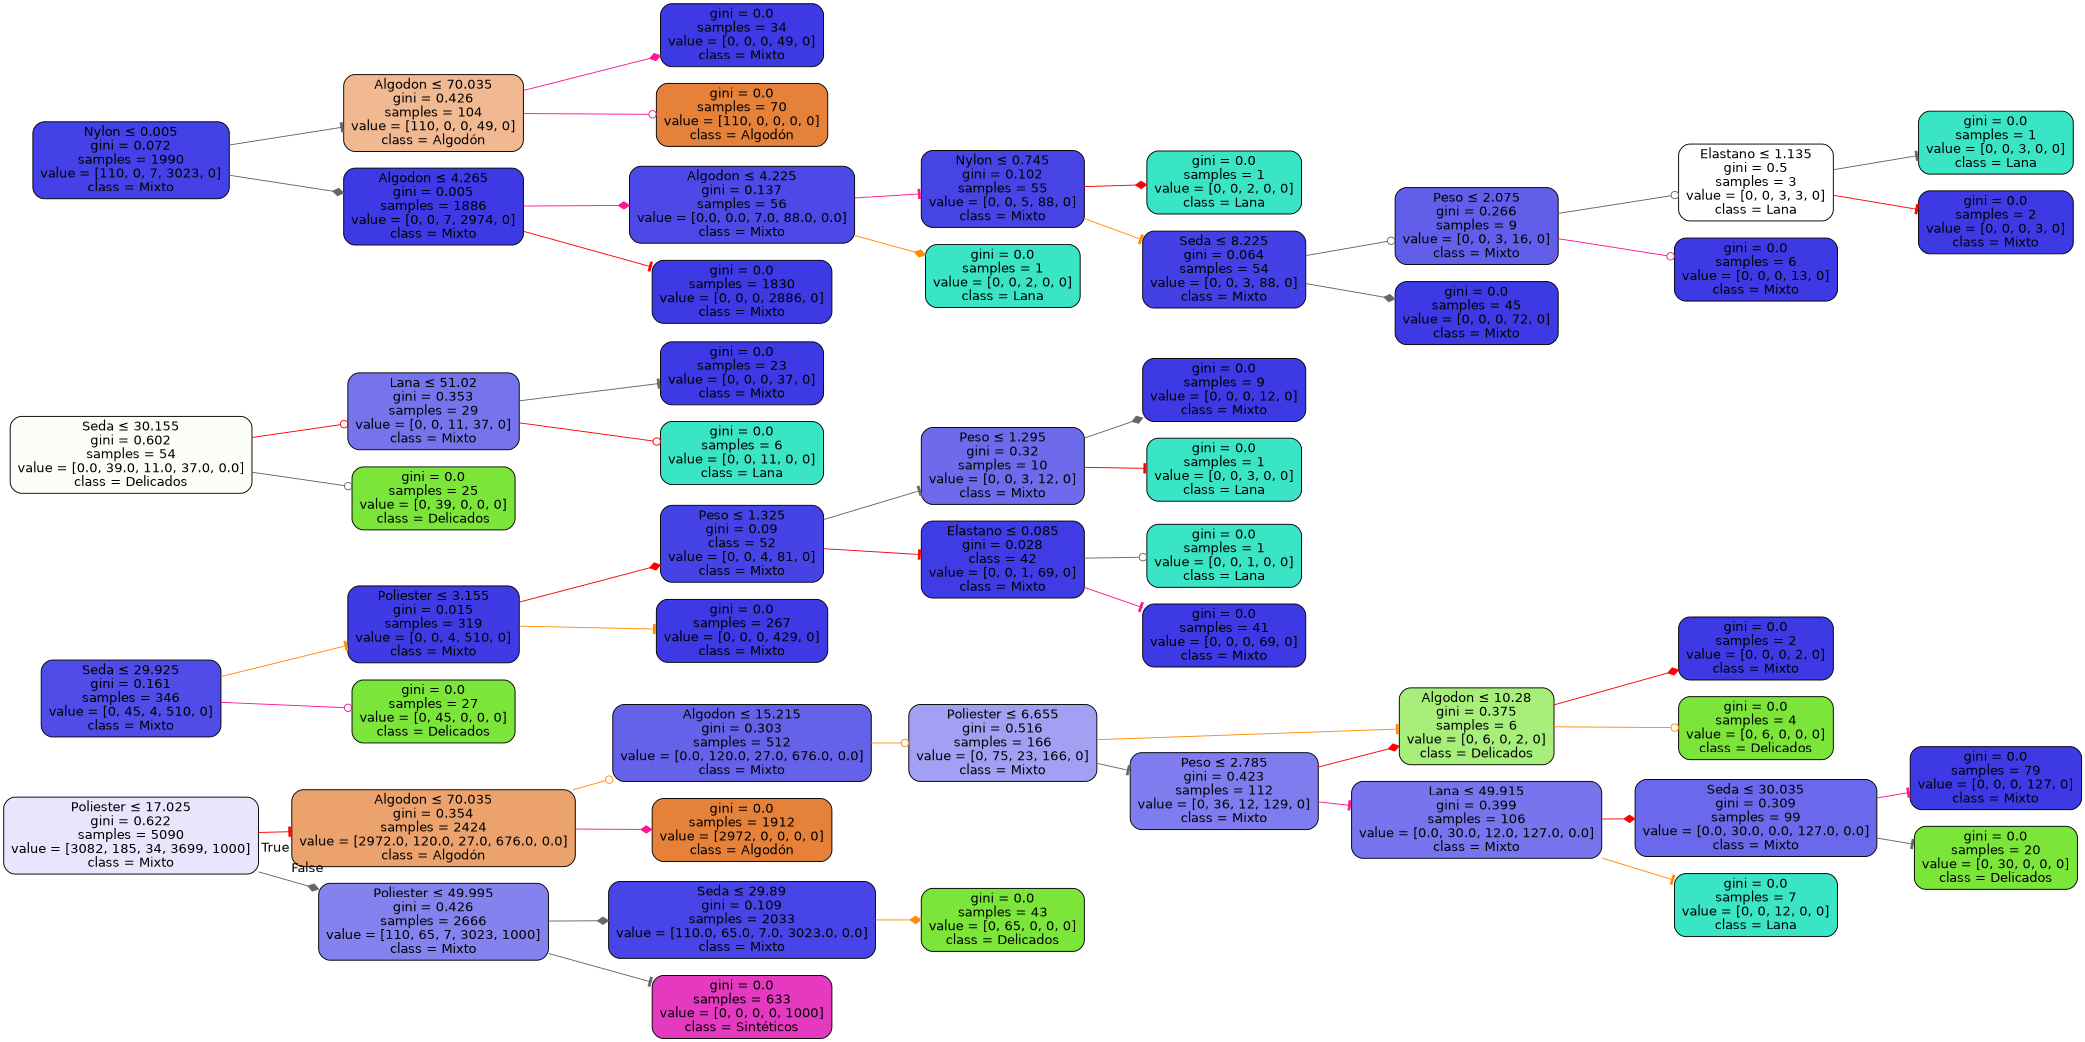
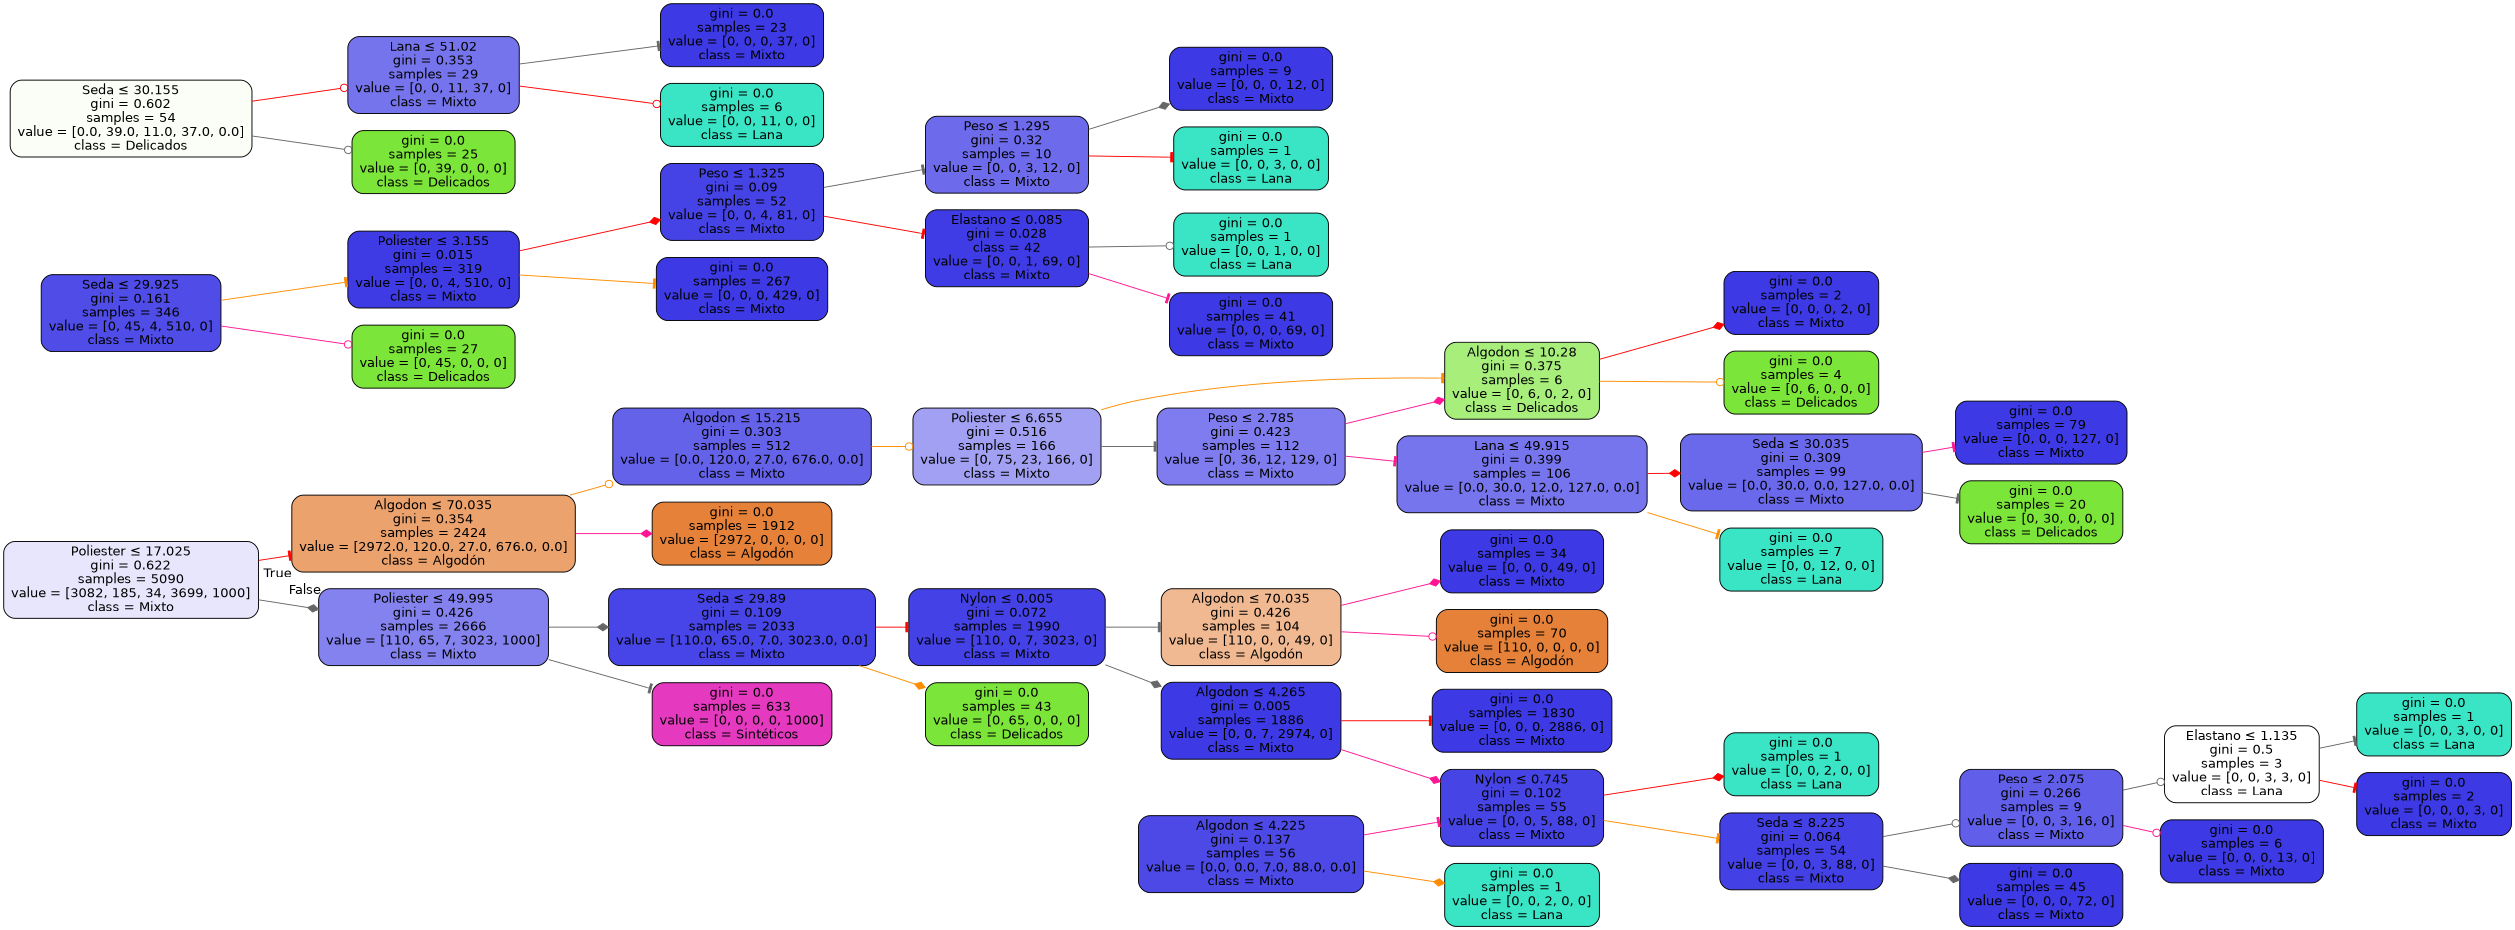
edge "Algodon ≤ 4.265" -> "Algodon ≤ 4.225": now "Algodon ≤ 4.265" -> "Nylon ≤ 0.745"
node "Peso ≤ 1.325": text "class = 52" -> "samples = 52"
edge "Seda ≤ 29.89" -> "Nylon ≤ 0.005": added
edge "Peso ≤ 2.785" -> "Algodon ≤ 10.28": color red -> deeppink
